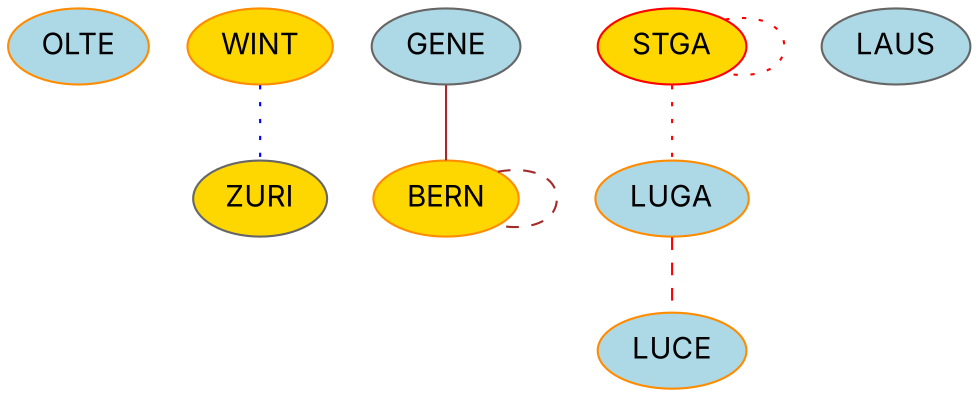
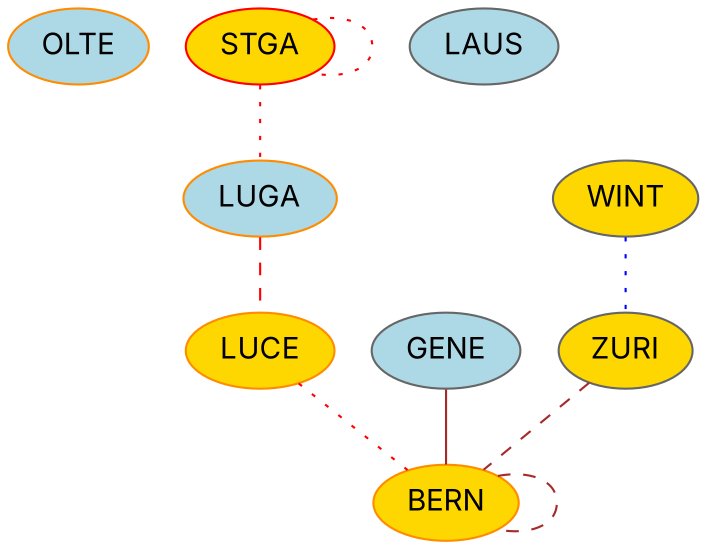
node "WINT": color darkorange -> gray40
node "LUCE": fillcolor lightblue -> gold
edge "ZURI" -- "BERN": added
edge "LUCE" -- "BERN": added
